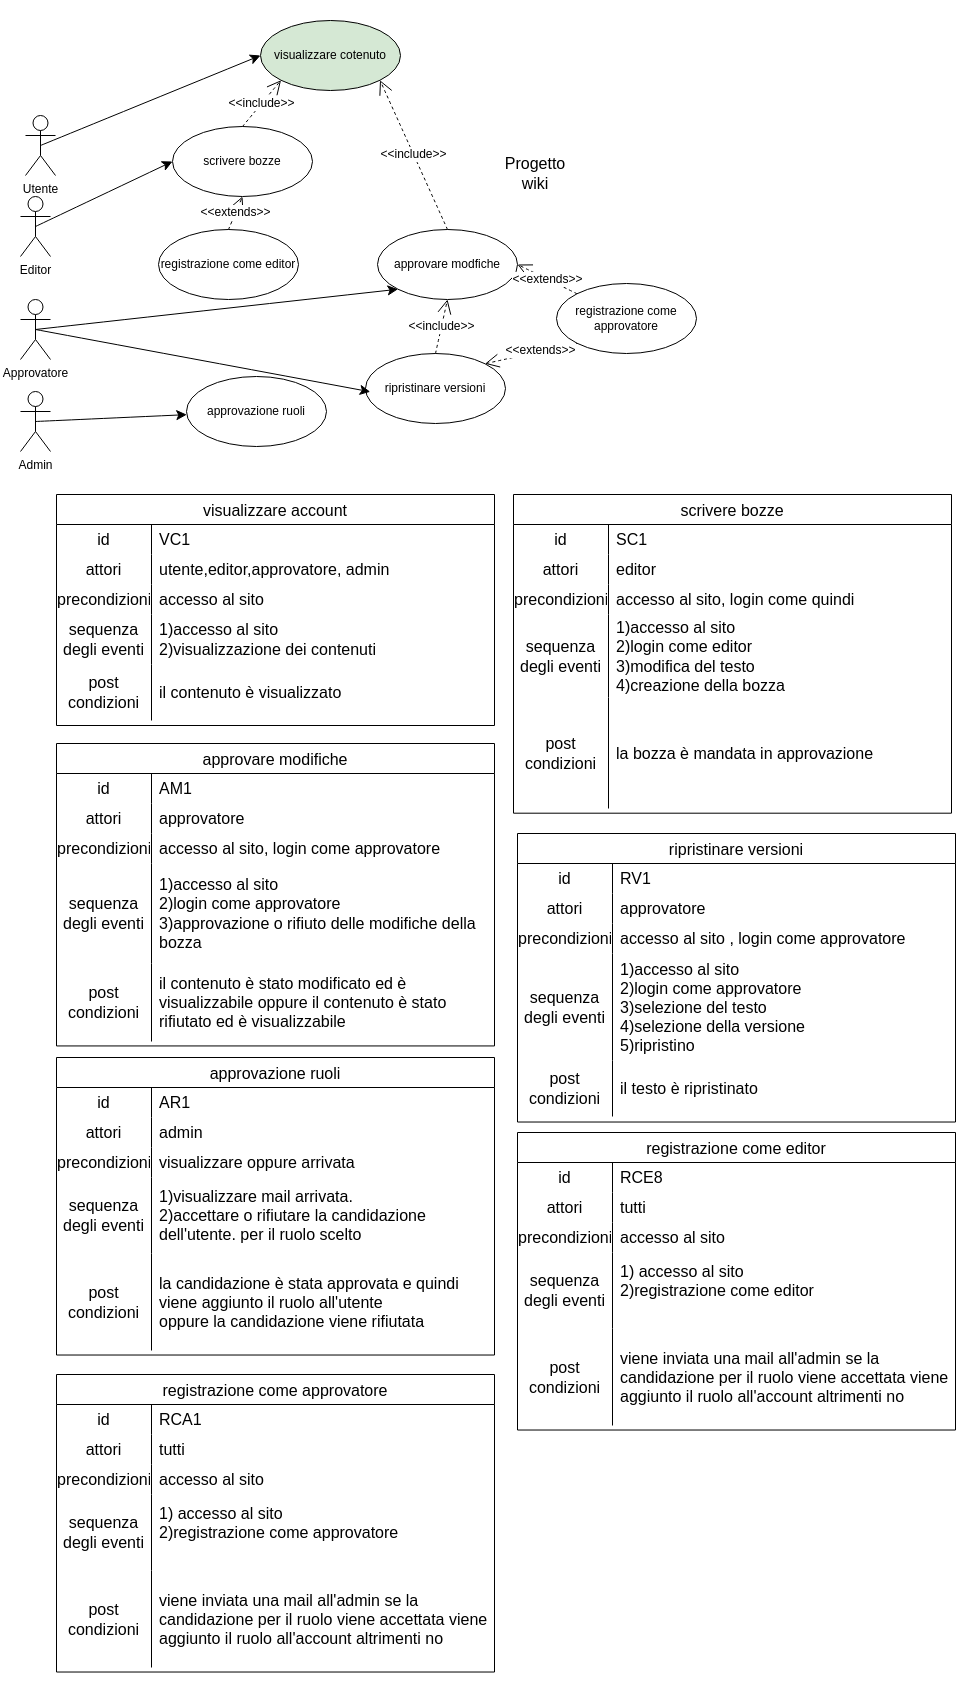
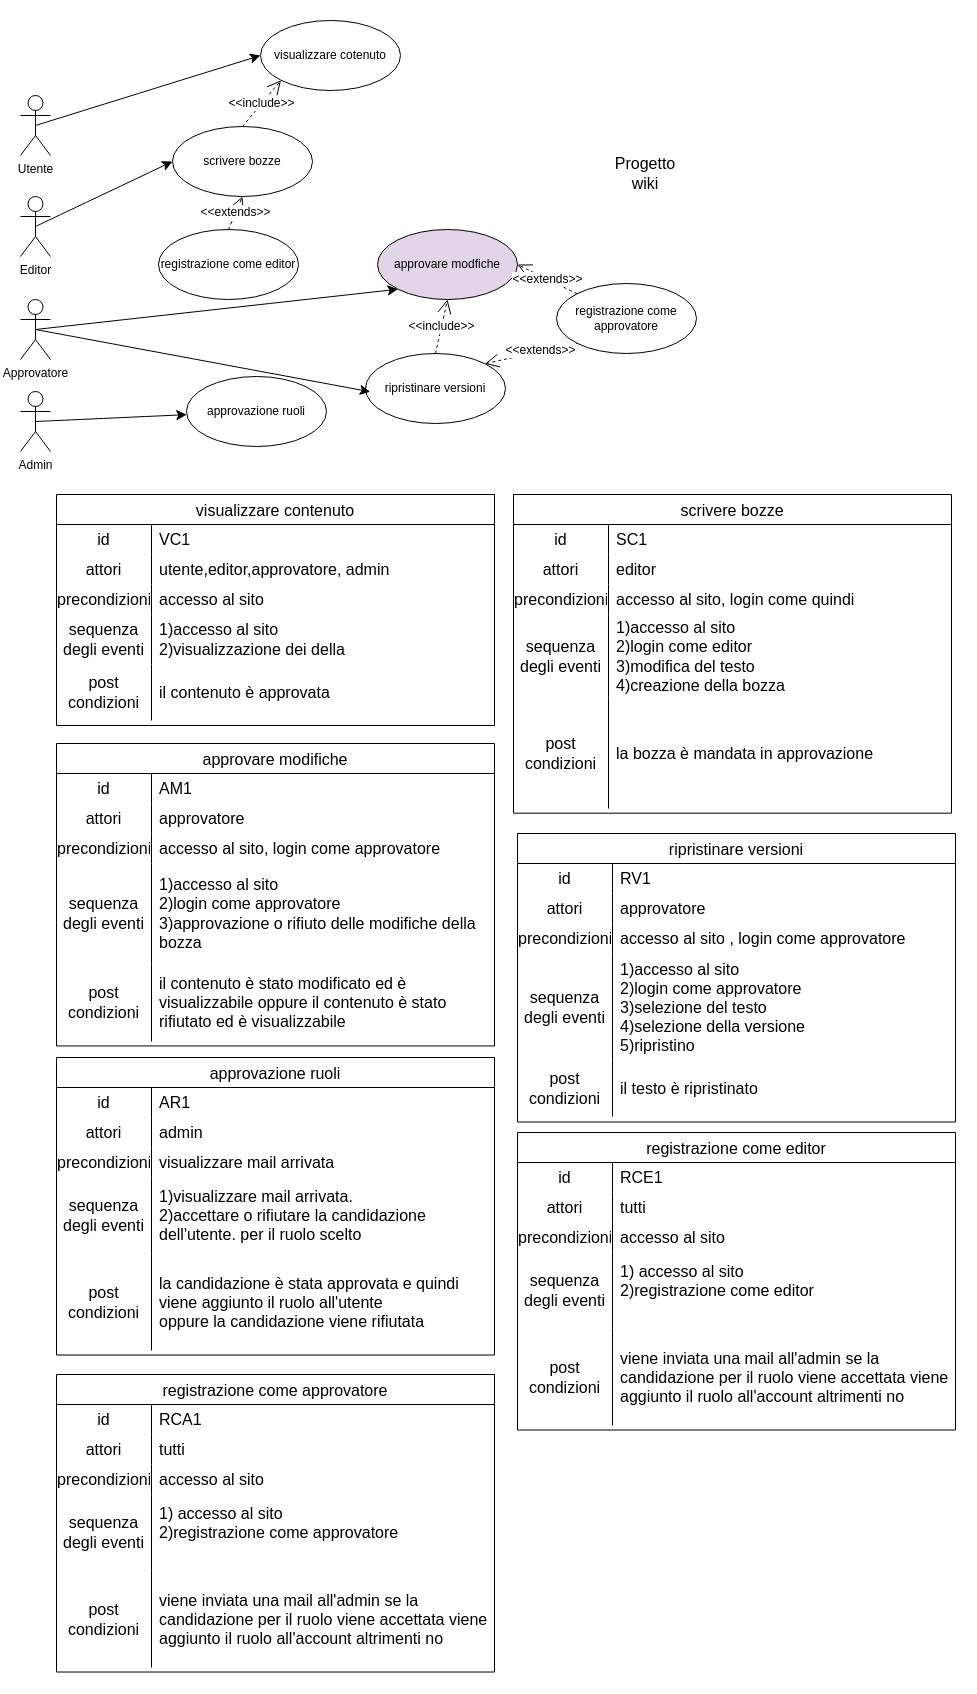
node "visualizzare cotenuto": fillcolor #d5e8d4 -> #ffffff
node "Utente": moved (41, 146) -> (36, 126)
edge "approvare modfiche" -> "visualizzare cotenuto": removed, label "<<include>>"
node "Progetto wiki": moved (536, 174) -> (646, 174)
node "approvare modfiche": fillcolor #ffffff -> #e1d5e7
node "visualizzare account": label "visualizzare account" -> "visualizzare contenuto"
node "1)accesso al sito 2)visualizzazione dei contenuti": label "1)accesso al sito 2)visualizzazione dei contenuti" -> "1)accesso al sito 2)visualizzazione dei della"
node "il contenuto è visualizzato": label "il contenuto è visualizzato" -> "il contenuto è approvata"
node "visualizzare oppure arrivata": label "visualizzare oppure arrivata" -> "visualizzare mail arrivata"
node "RCE8": label "RCE8" -> "RCE1"
